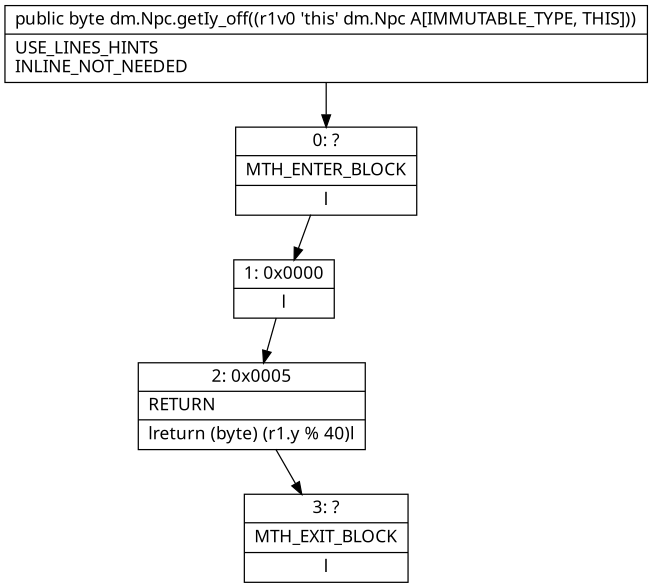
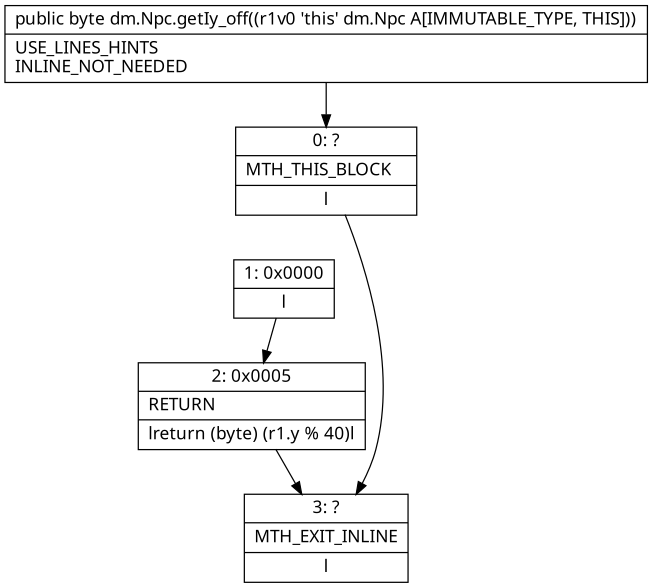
node "0: ?": text "MTH_ENTER_BLOCK" -> "MTH_THIS_BLOCK"
edge "0: ?" -> "1: 0x0000": now "0: ?" -> "3: ?"
node "3: ?": text "MTH_EXIT_BLOCK" -> "MTH_EXIT_INLINE"
